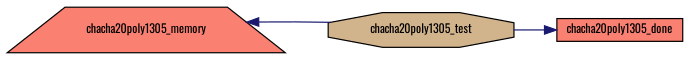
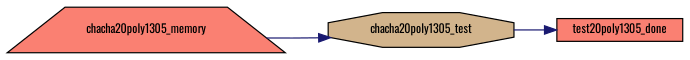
edge "chacha20poly1305_test" -> "chacha20poly1305_memory": reversed
node "chacha20poly1305_done": label "chacha20poly1305_done" -> "test20poly1305_done"
